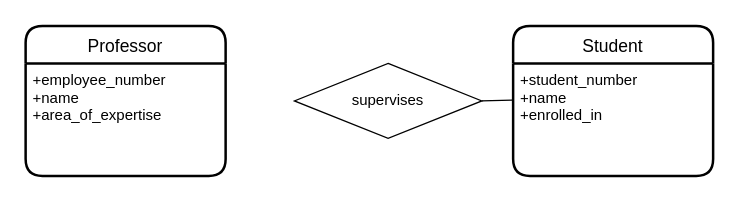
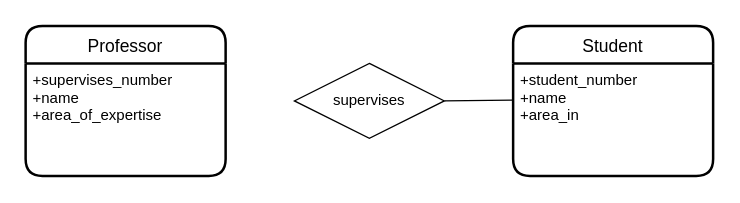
node "+employee_number +name +area_of_expertise": label "+employee_number +name +area_of_expertise" -> "+supervises_number +name +area_of_expertise"
node "+student_number +name +enrolled_in": label "+student_number +name +enrolled_in" -> "+student_number +name +area_in"
node "supervises": size 188x75 -> 150x75
